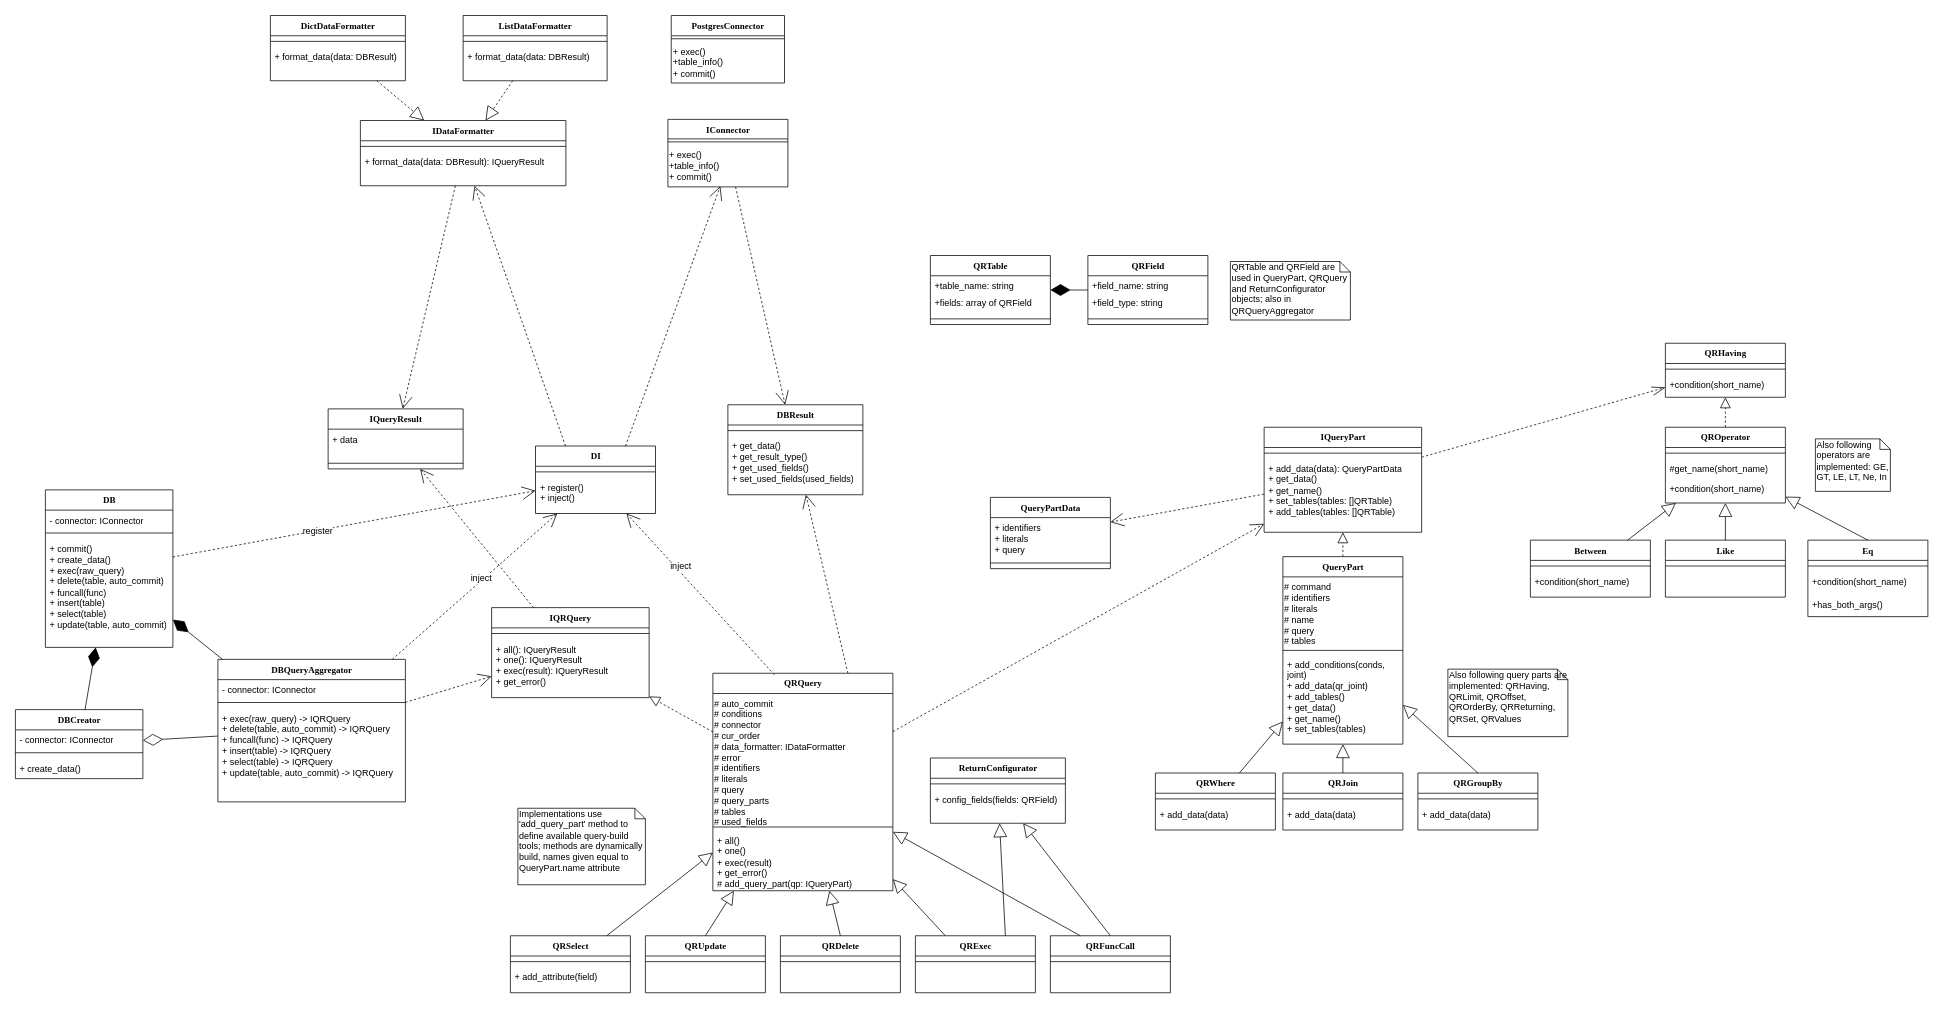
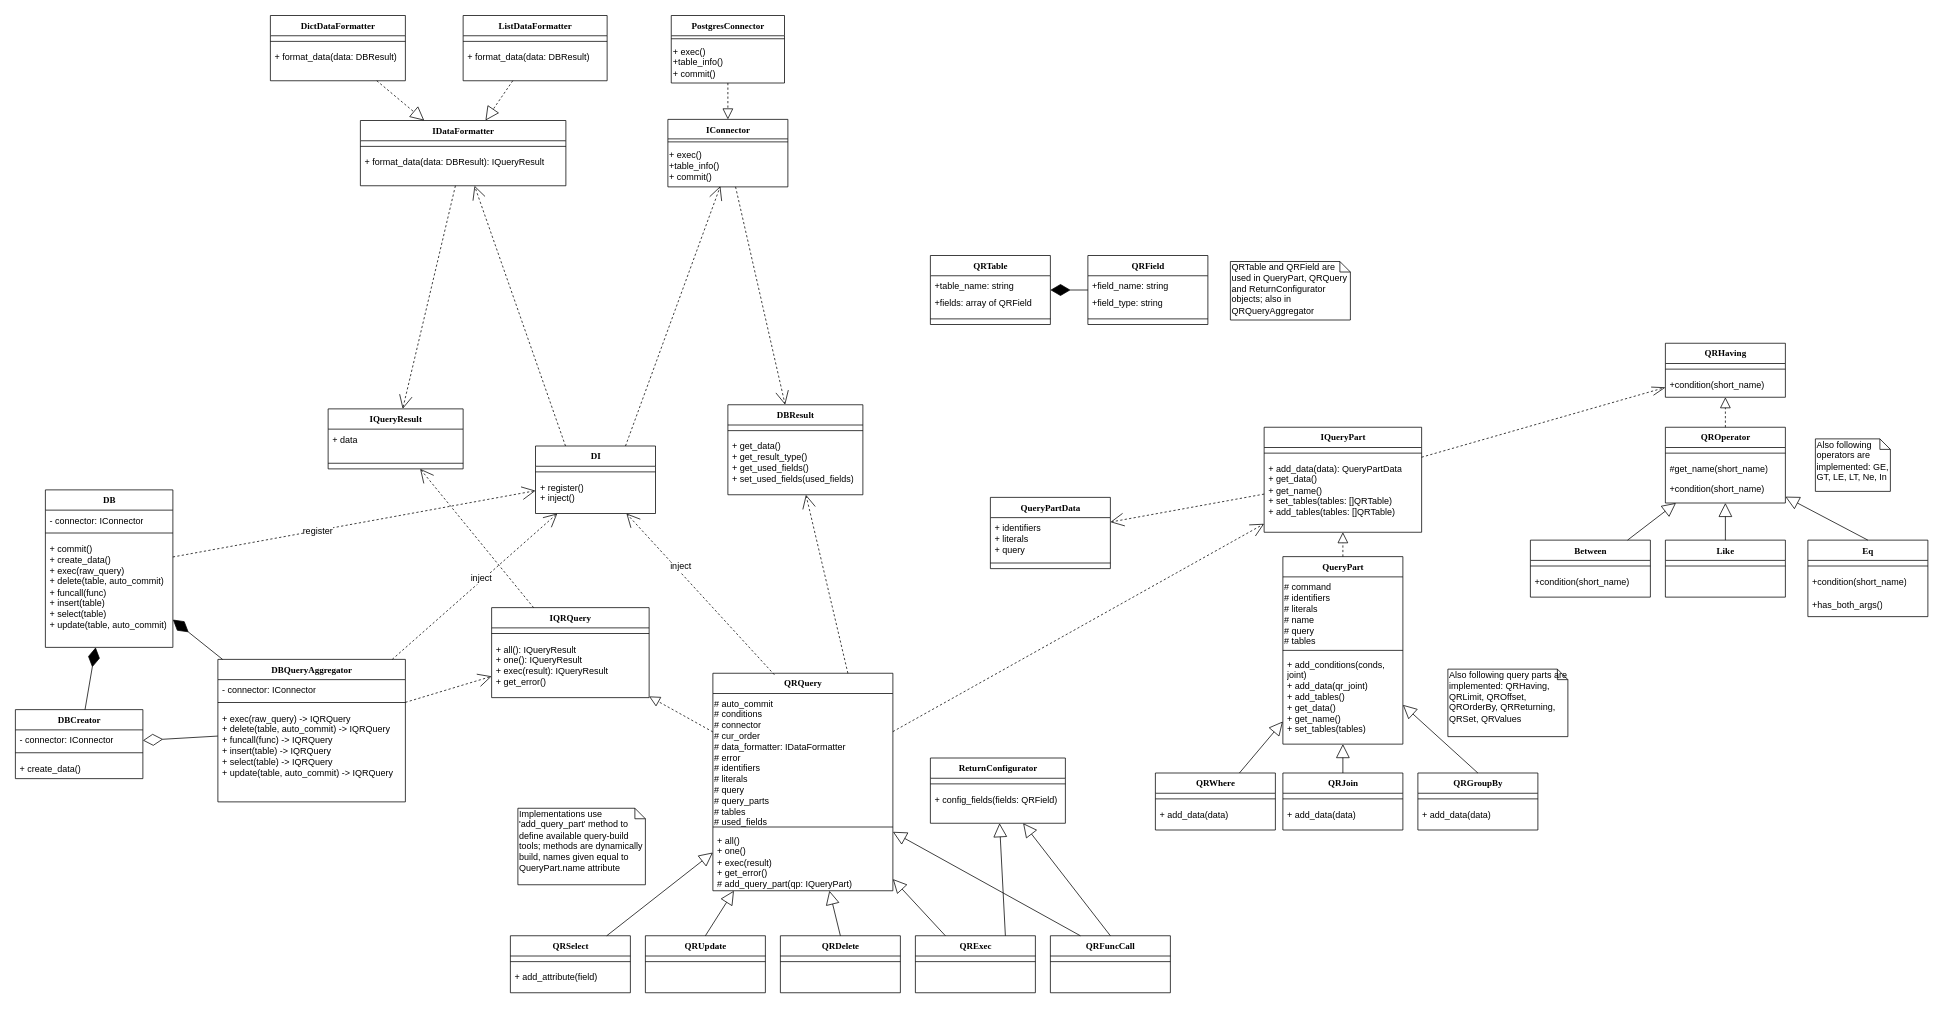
edge "PostgresConnector" -> "IConnector": added
